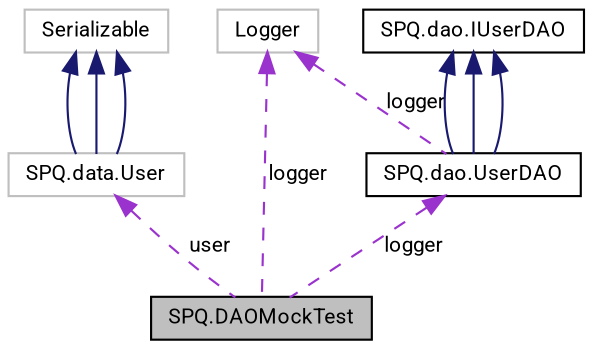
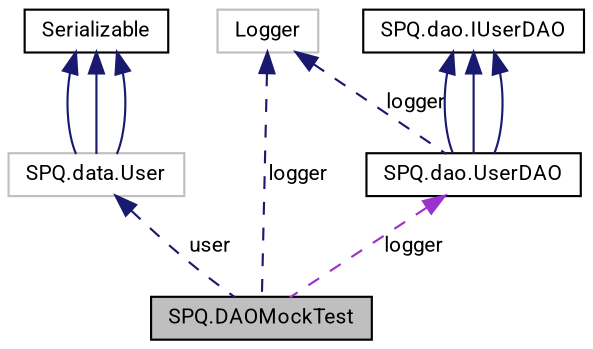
node "Serializable": color grey75 -> black
edge "SPQ.dao.UserDAO" -> "Logger": color darkorchid3 -> midnightblue
edge "SPQ.DAOMockTest" -> "Logger": color darkorchid3 -> midnightblue
edge "SPQ.DAOMockTest" -> "SPQ.data.User": color darkorchid3 -> midnightblue
